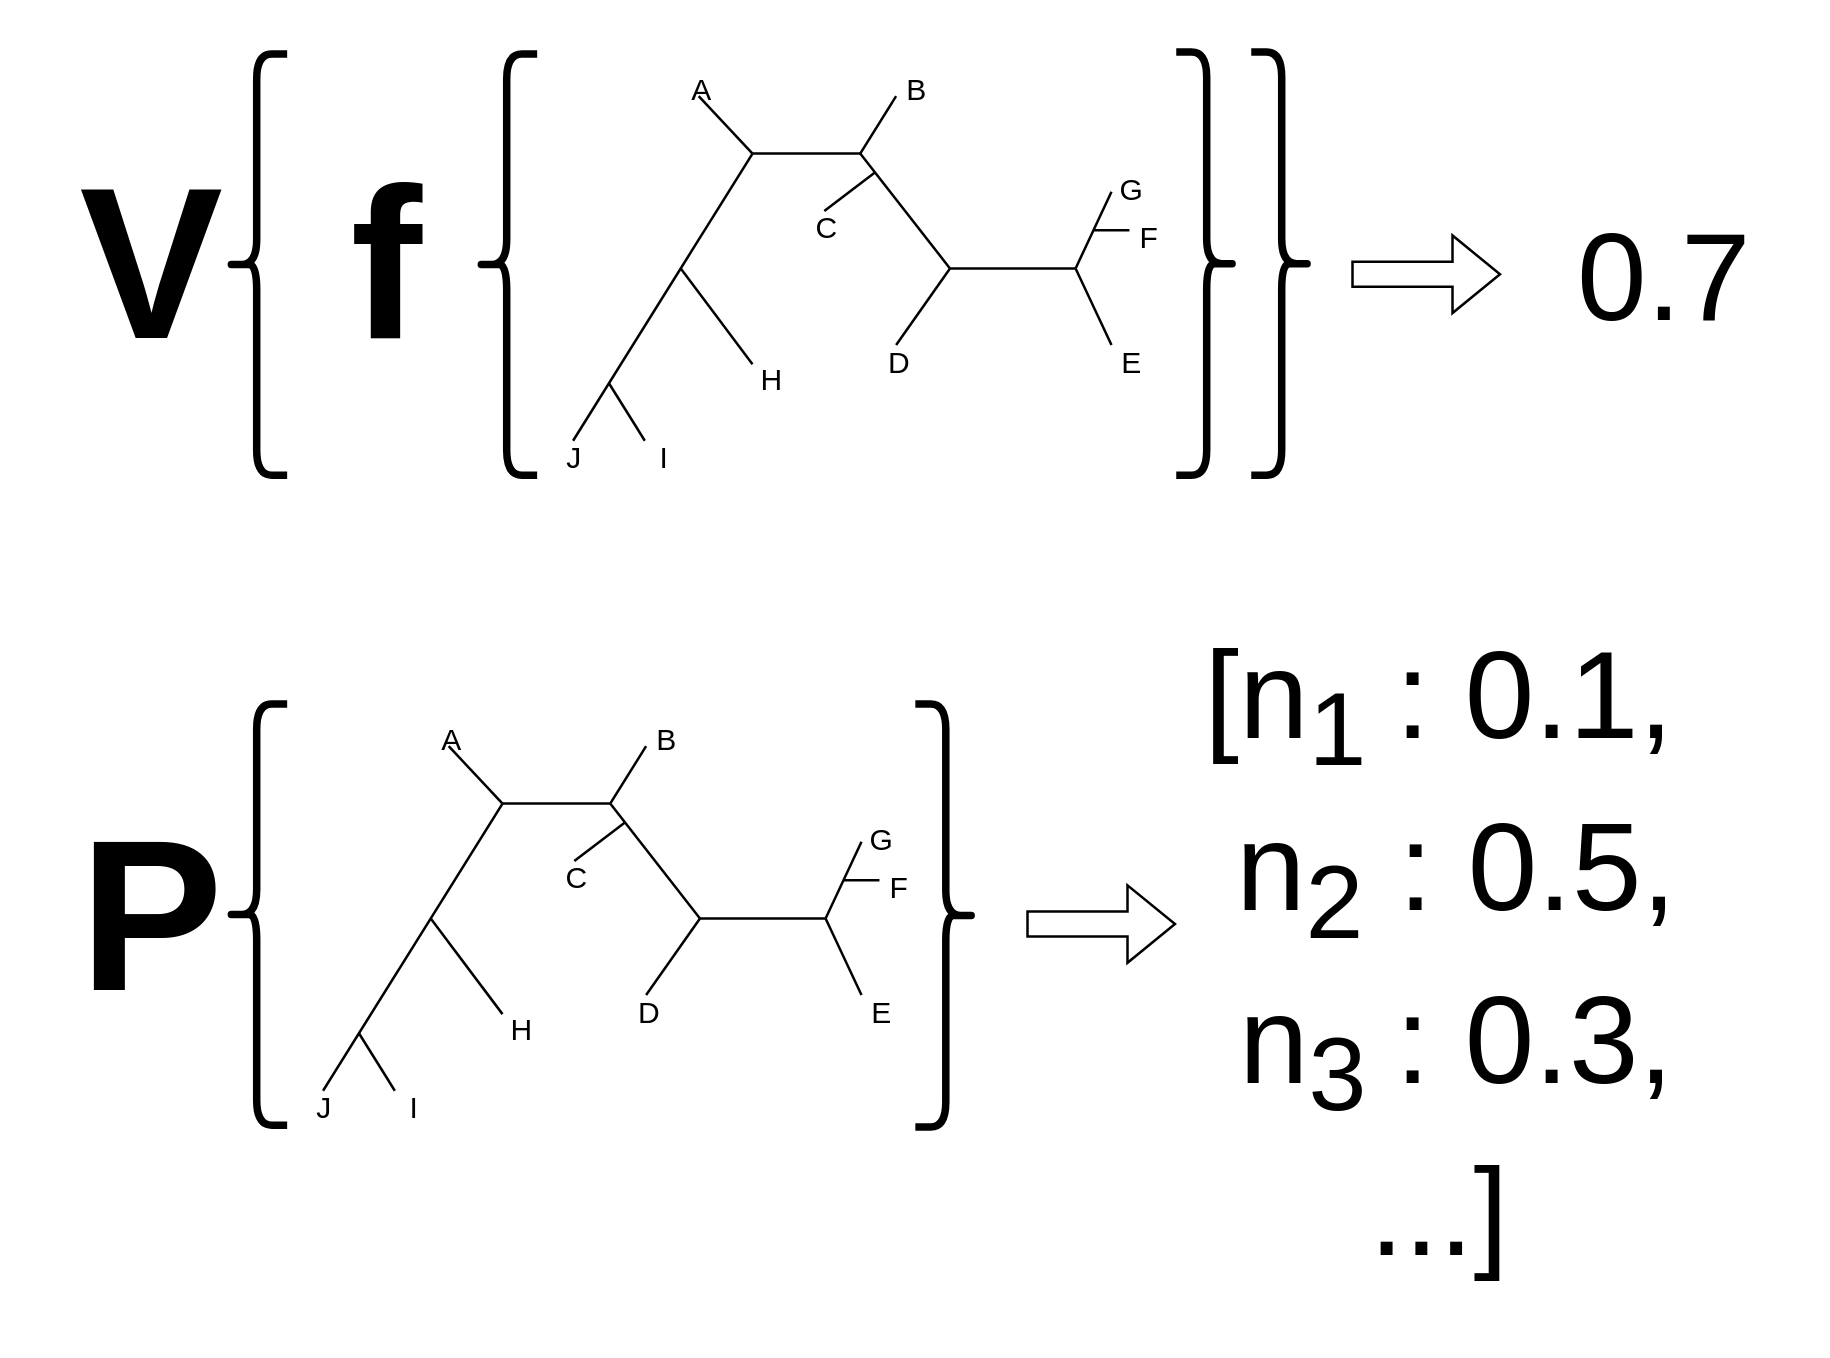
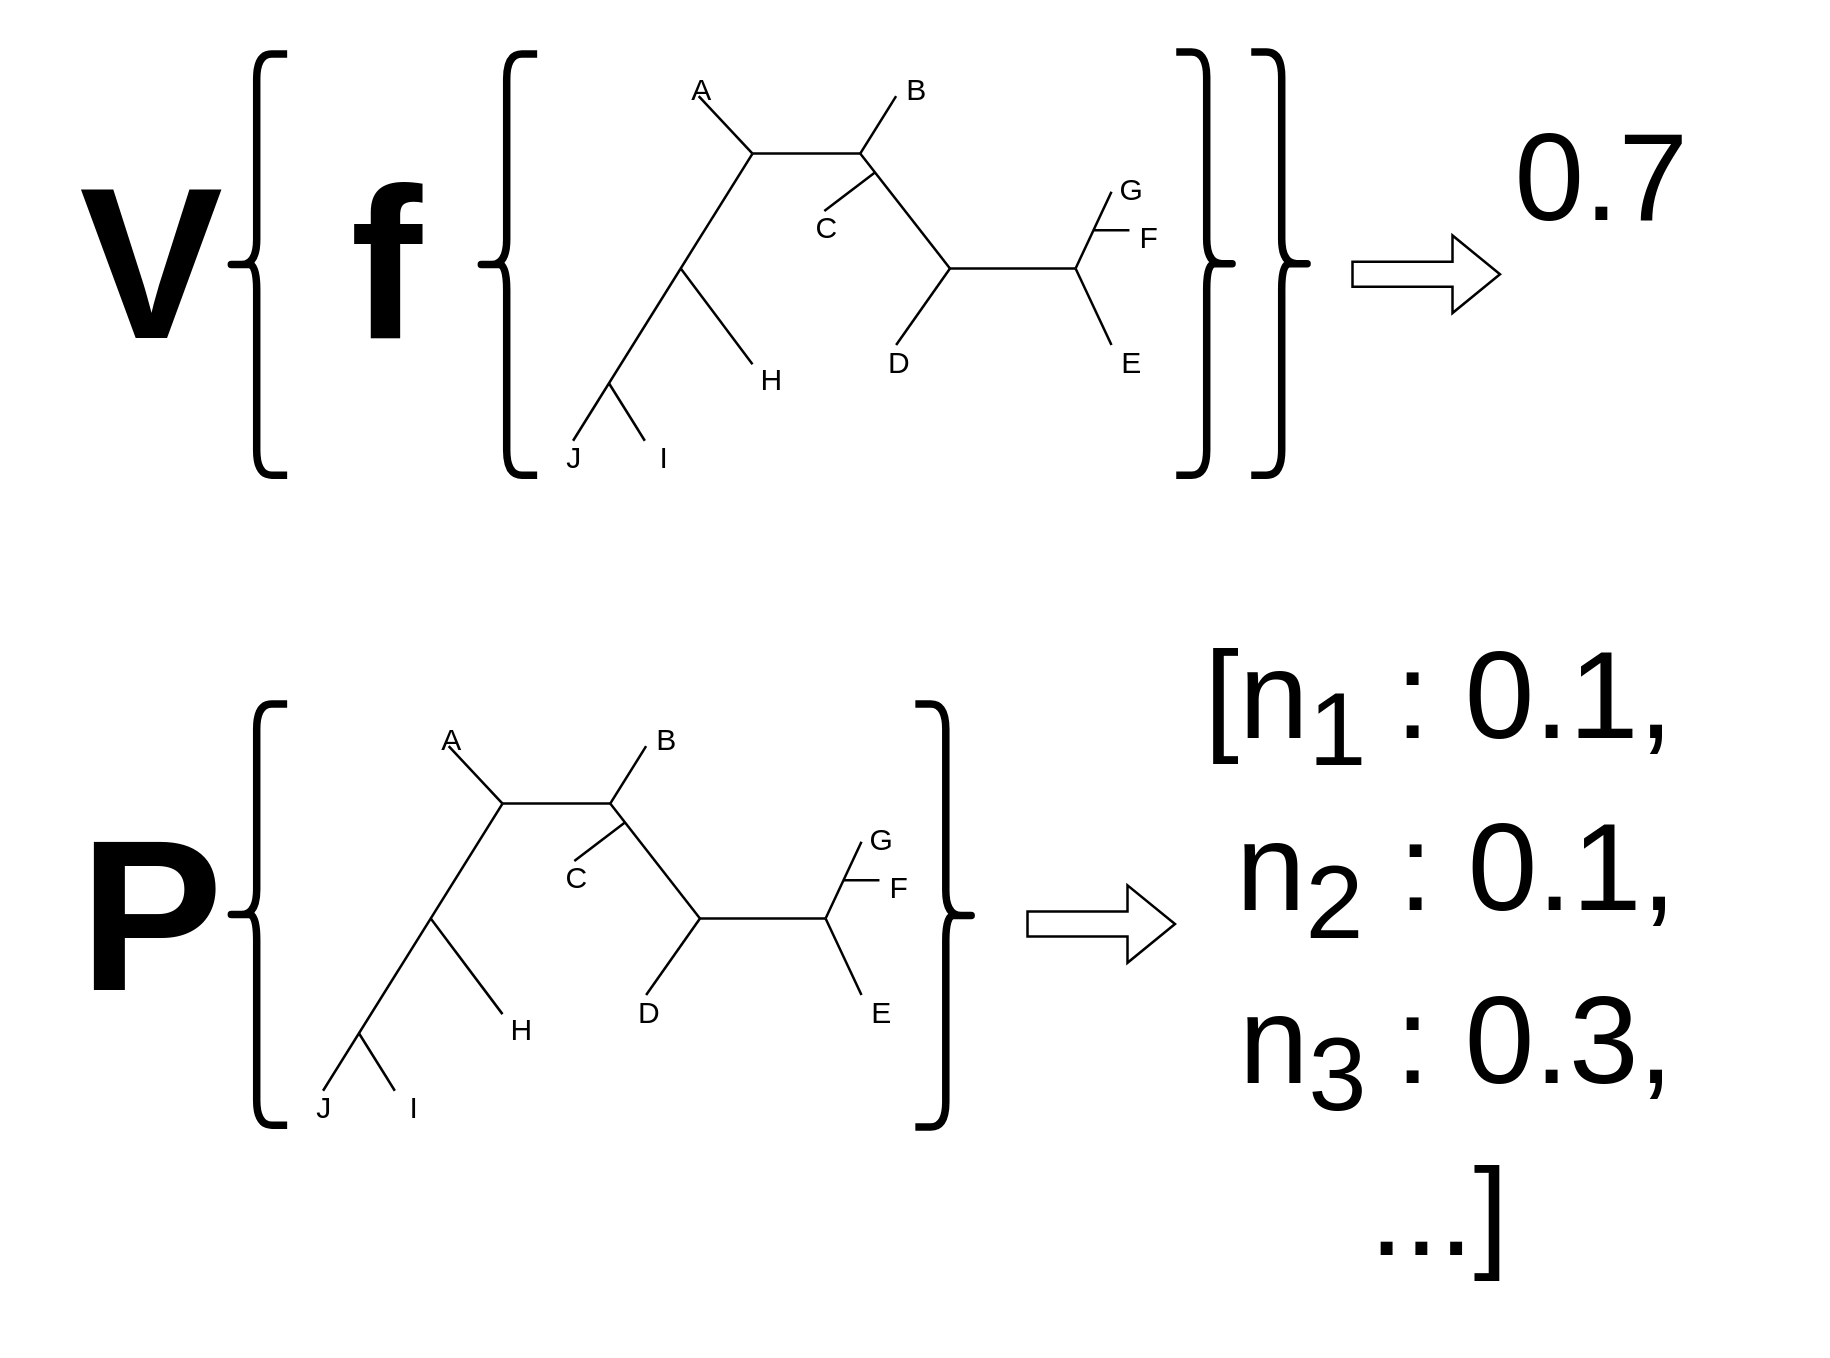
node "0.7": moved (1664, 275) -> (1601, 175)
node "[n1 : 0.1, n2 : 0.5, n3 : 0.3, ...]": label "[n1 : 0.1, n2 : 0.5, n3 : 0.3, ...]" -> "[n1 : 0.1, n2 : 0.1, n3 : 0.3, ...]"
